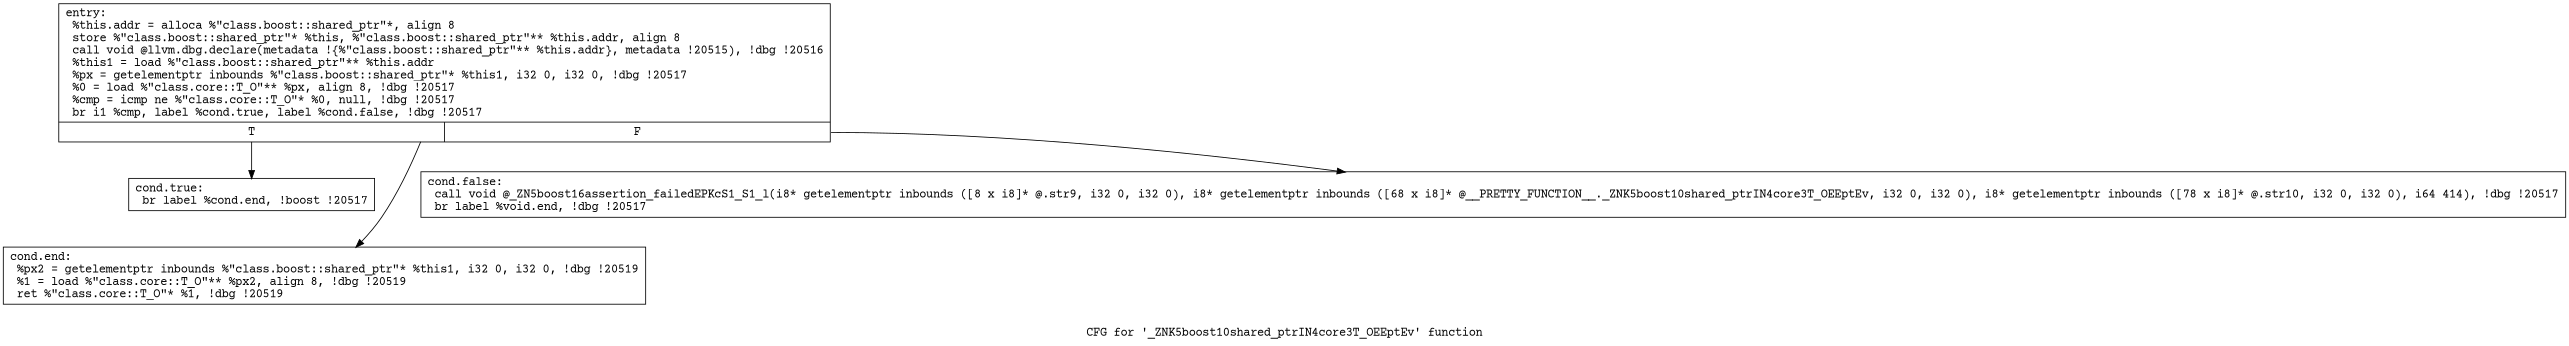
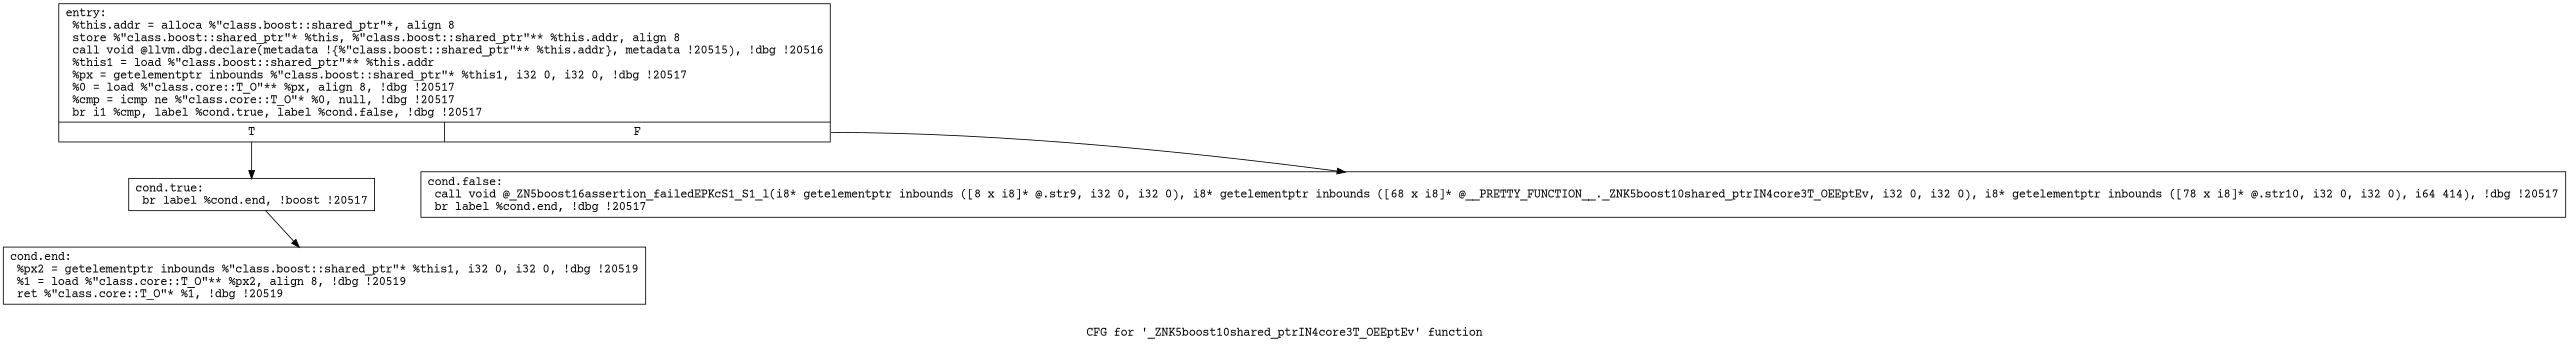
edge "entry:" -> "cond.end:": now "cond.true:" -> "cond.end:"
node "cond.false:": text "br label %void.end, !dbg !20517" -> "br label %cond.end, !dbg !20517"
